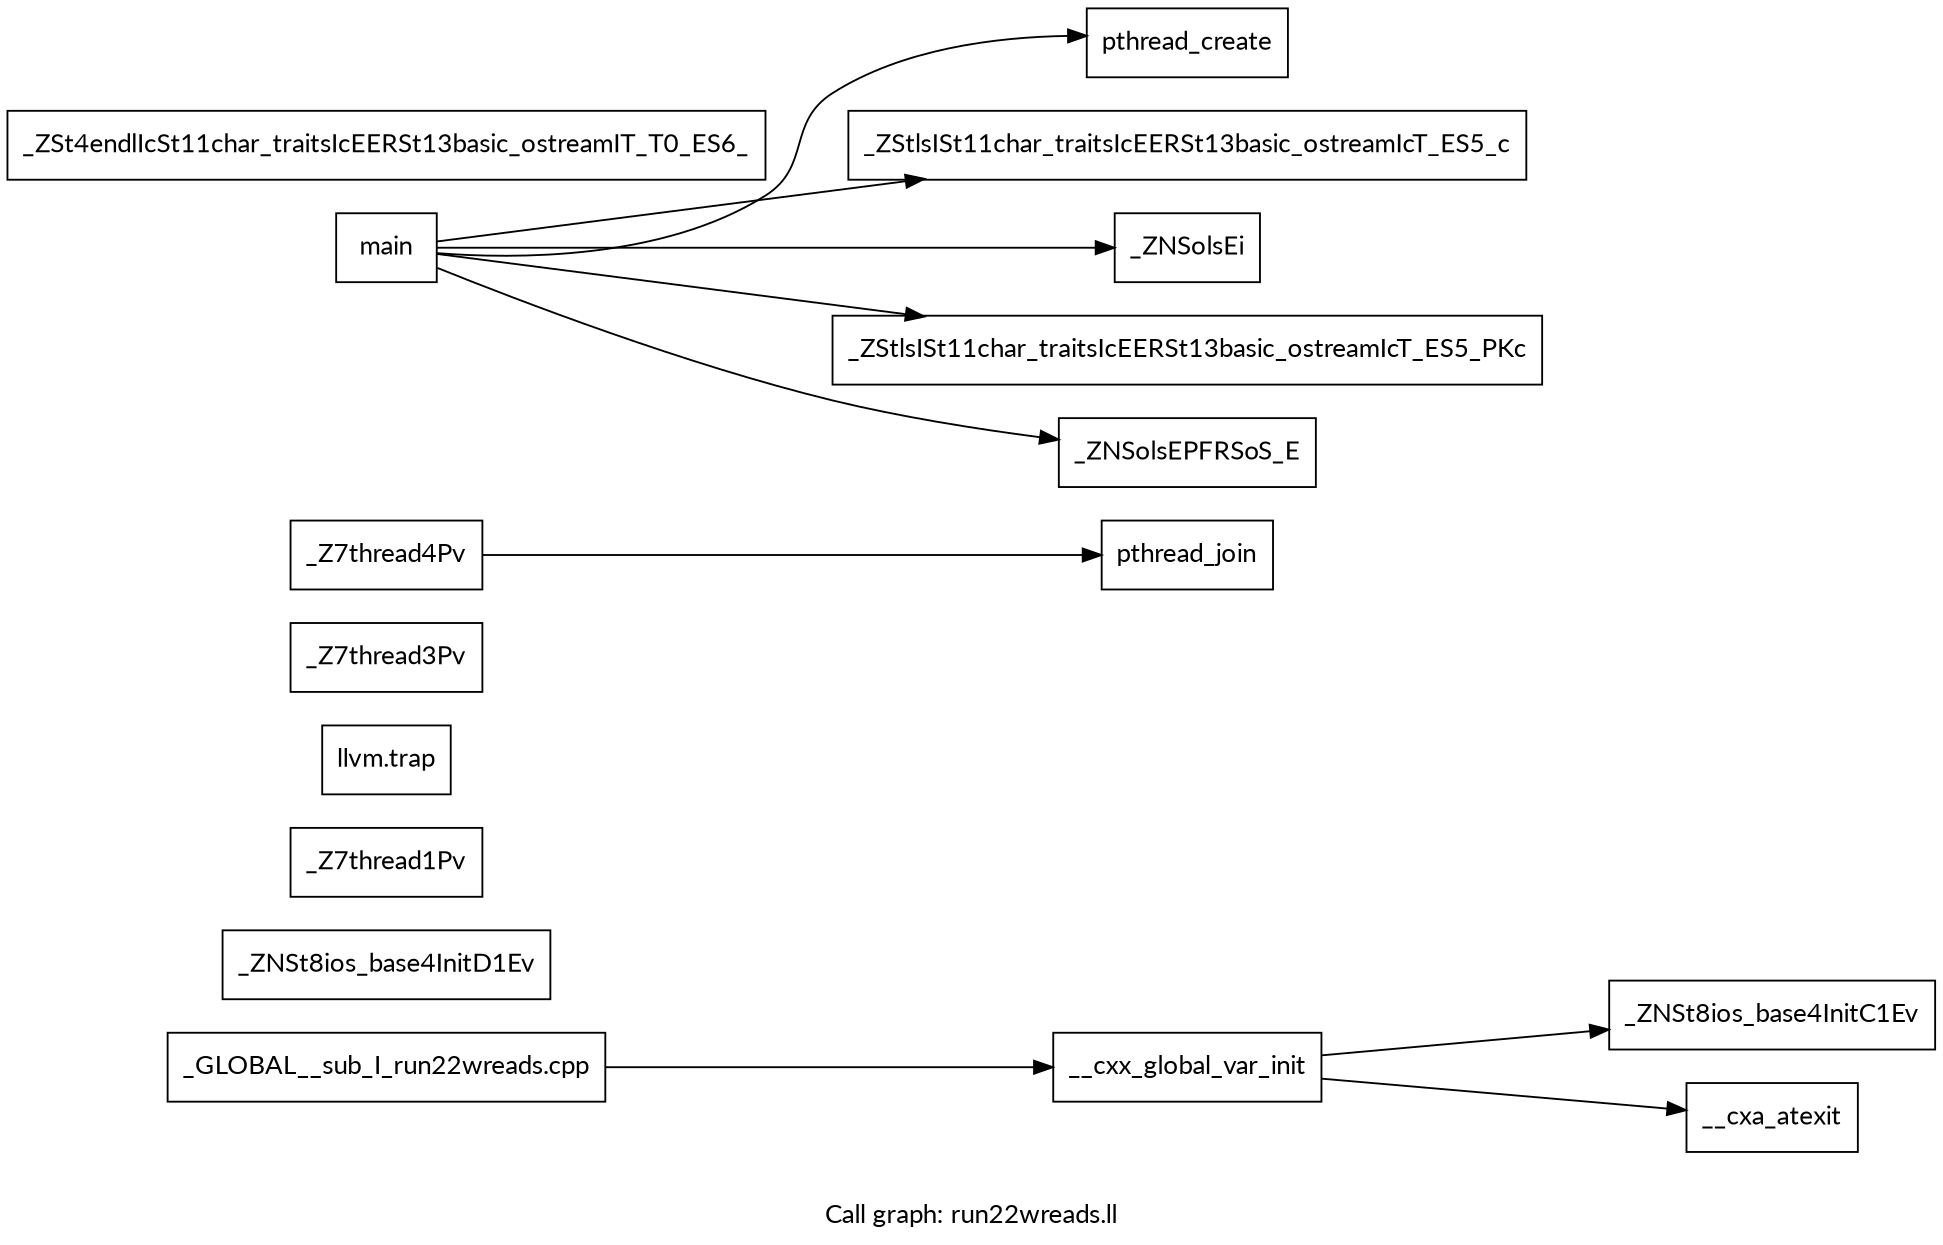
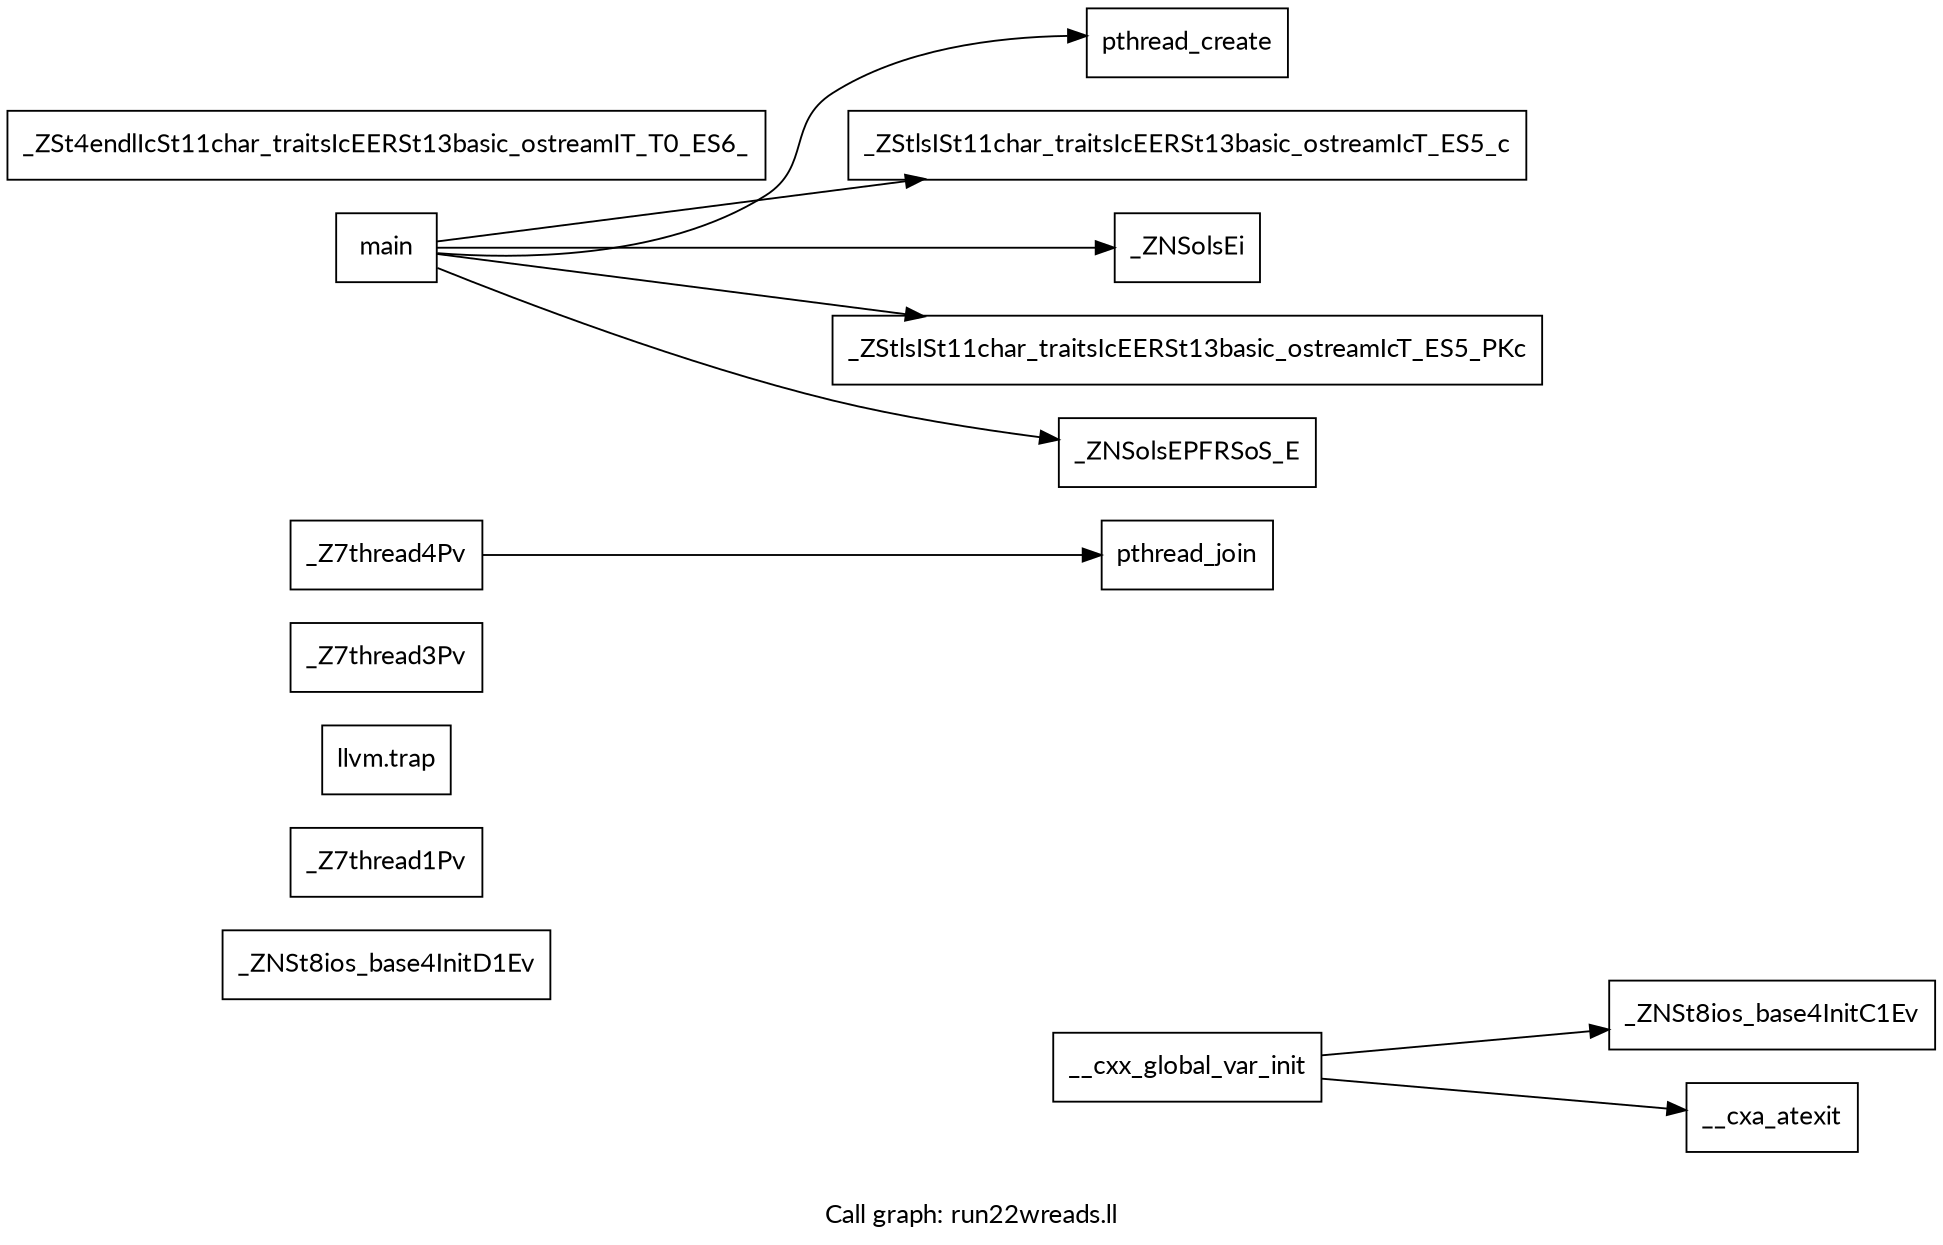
node "_GLOBAL__sub_I_run22wreads.cpp": removed
